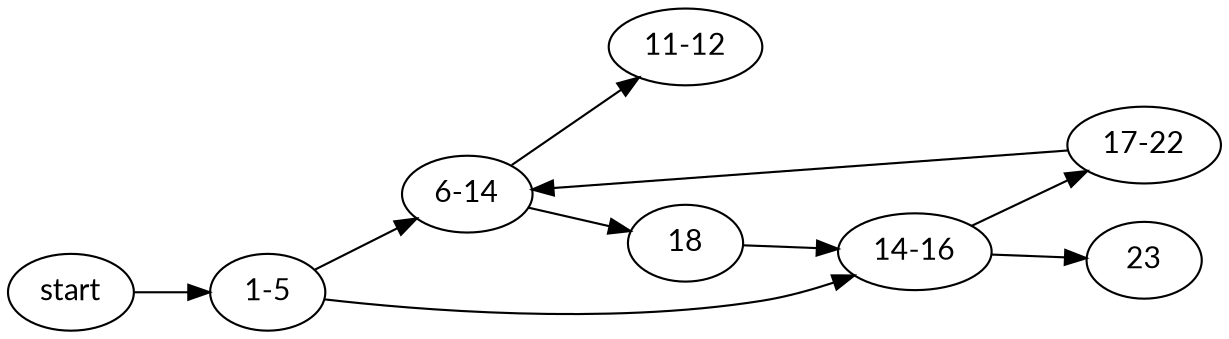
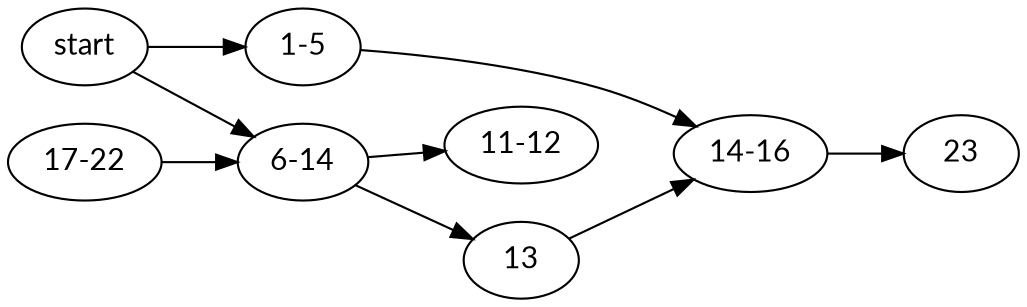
edge "14-16" -> "17-22": removed
node "18": label "18" -> "13"
edge "1-5" -> "6-14": now "start" -> "6-14"
